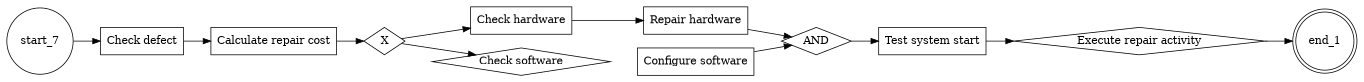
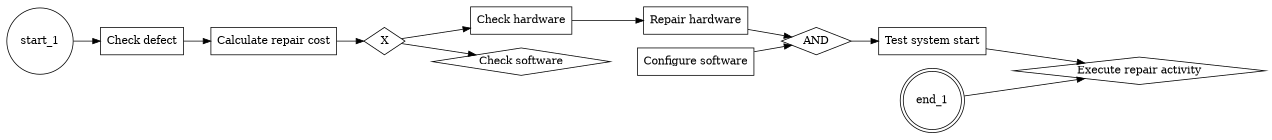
node "start_7": label "start_7" -> "start_1"
edge "Execute repair activity" -> "end_1": reversed
